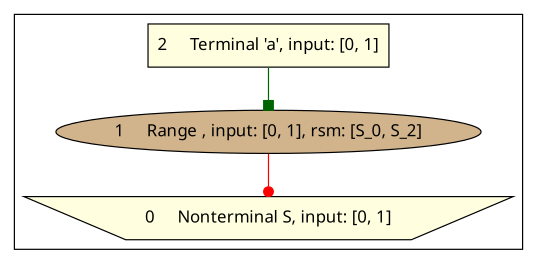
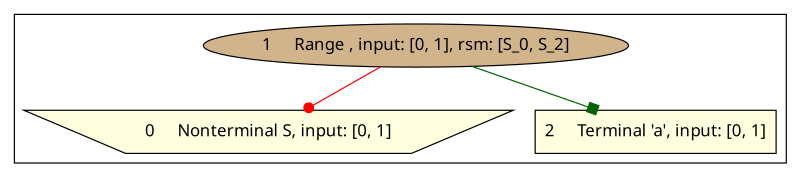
edge "2     Terminal 'a', input: [0, 1]" -> "1     Range , input: [0, 1], rsm: [S_0, S_2]": reversed
